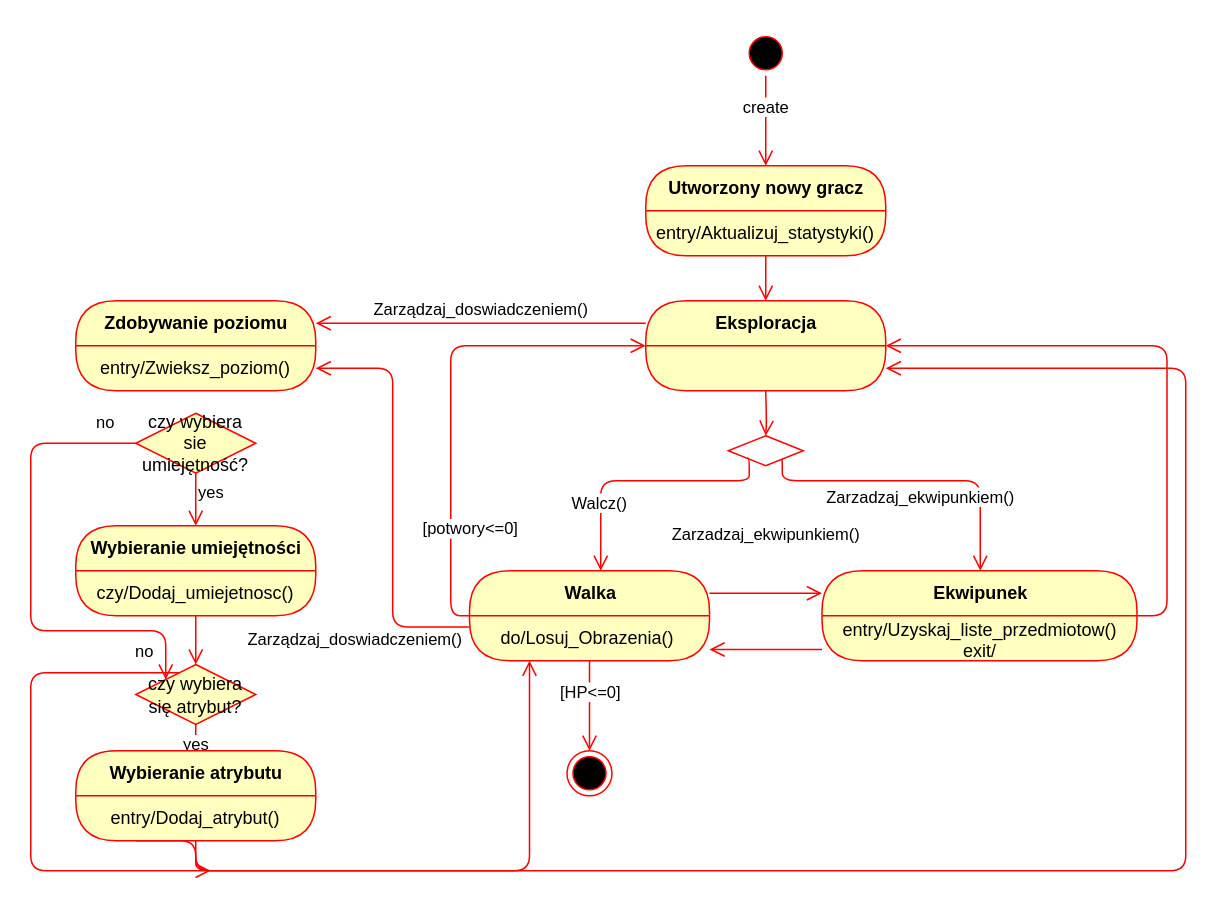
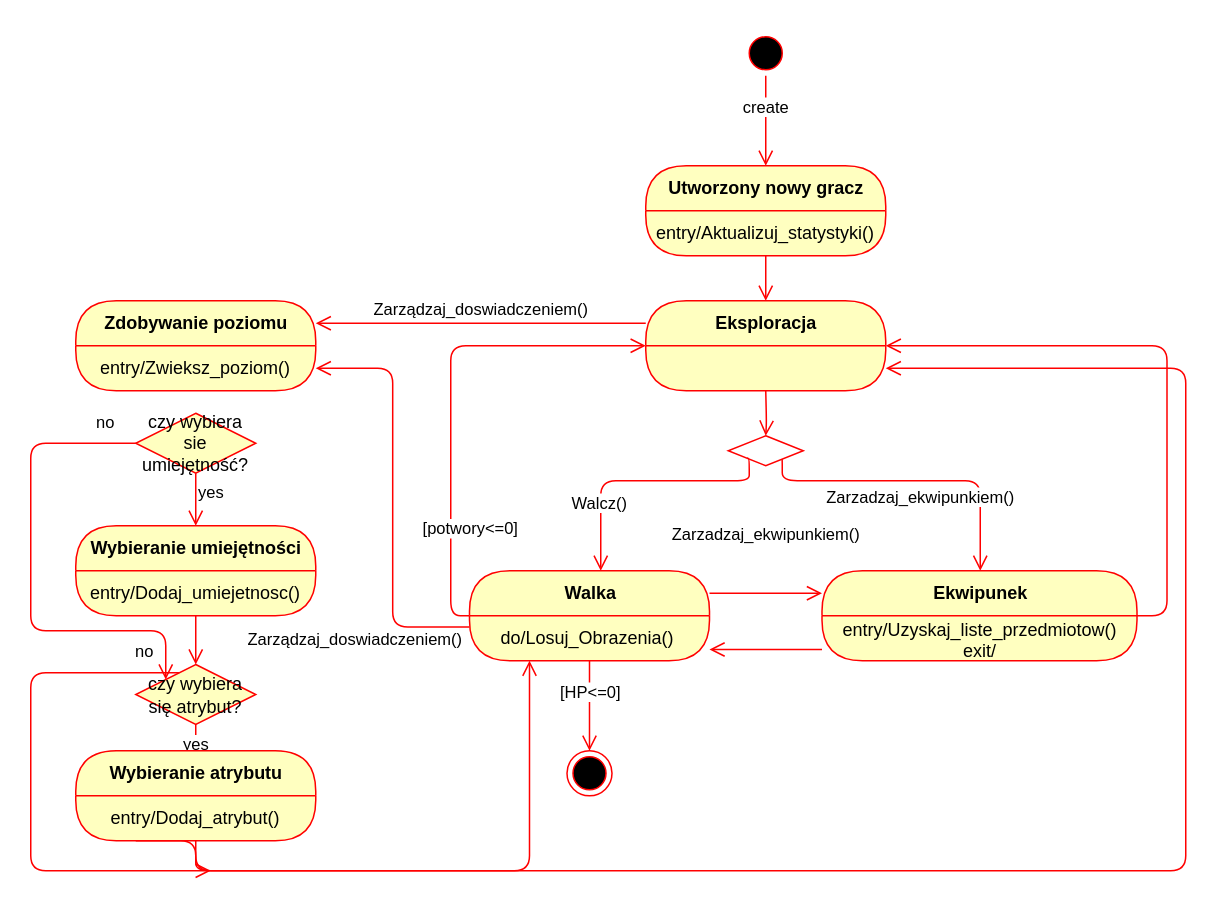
node "czy/Dodaj_umiejetnosc()": label "czy/Dodaj_umiejetnosc()" -> "entry/Dodaj_umiejetnosc()"
